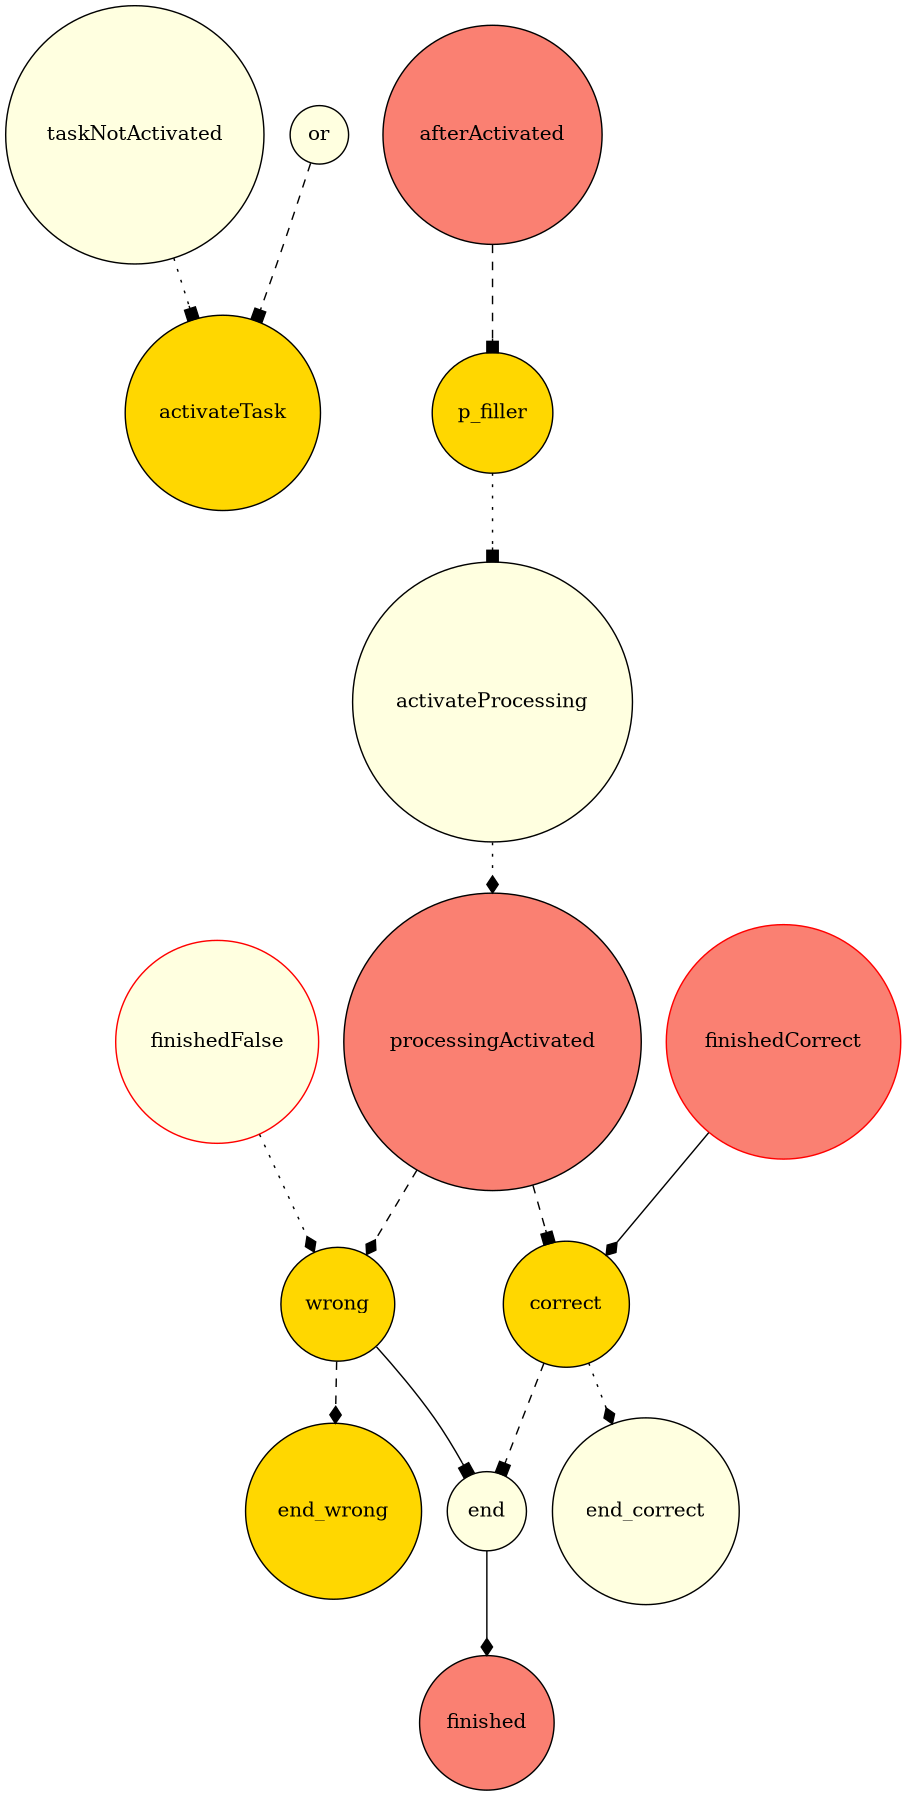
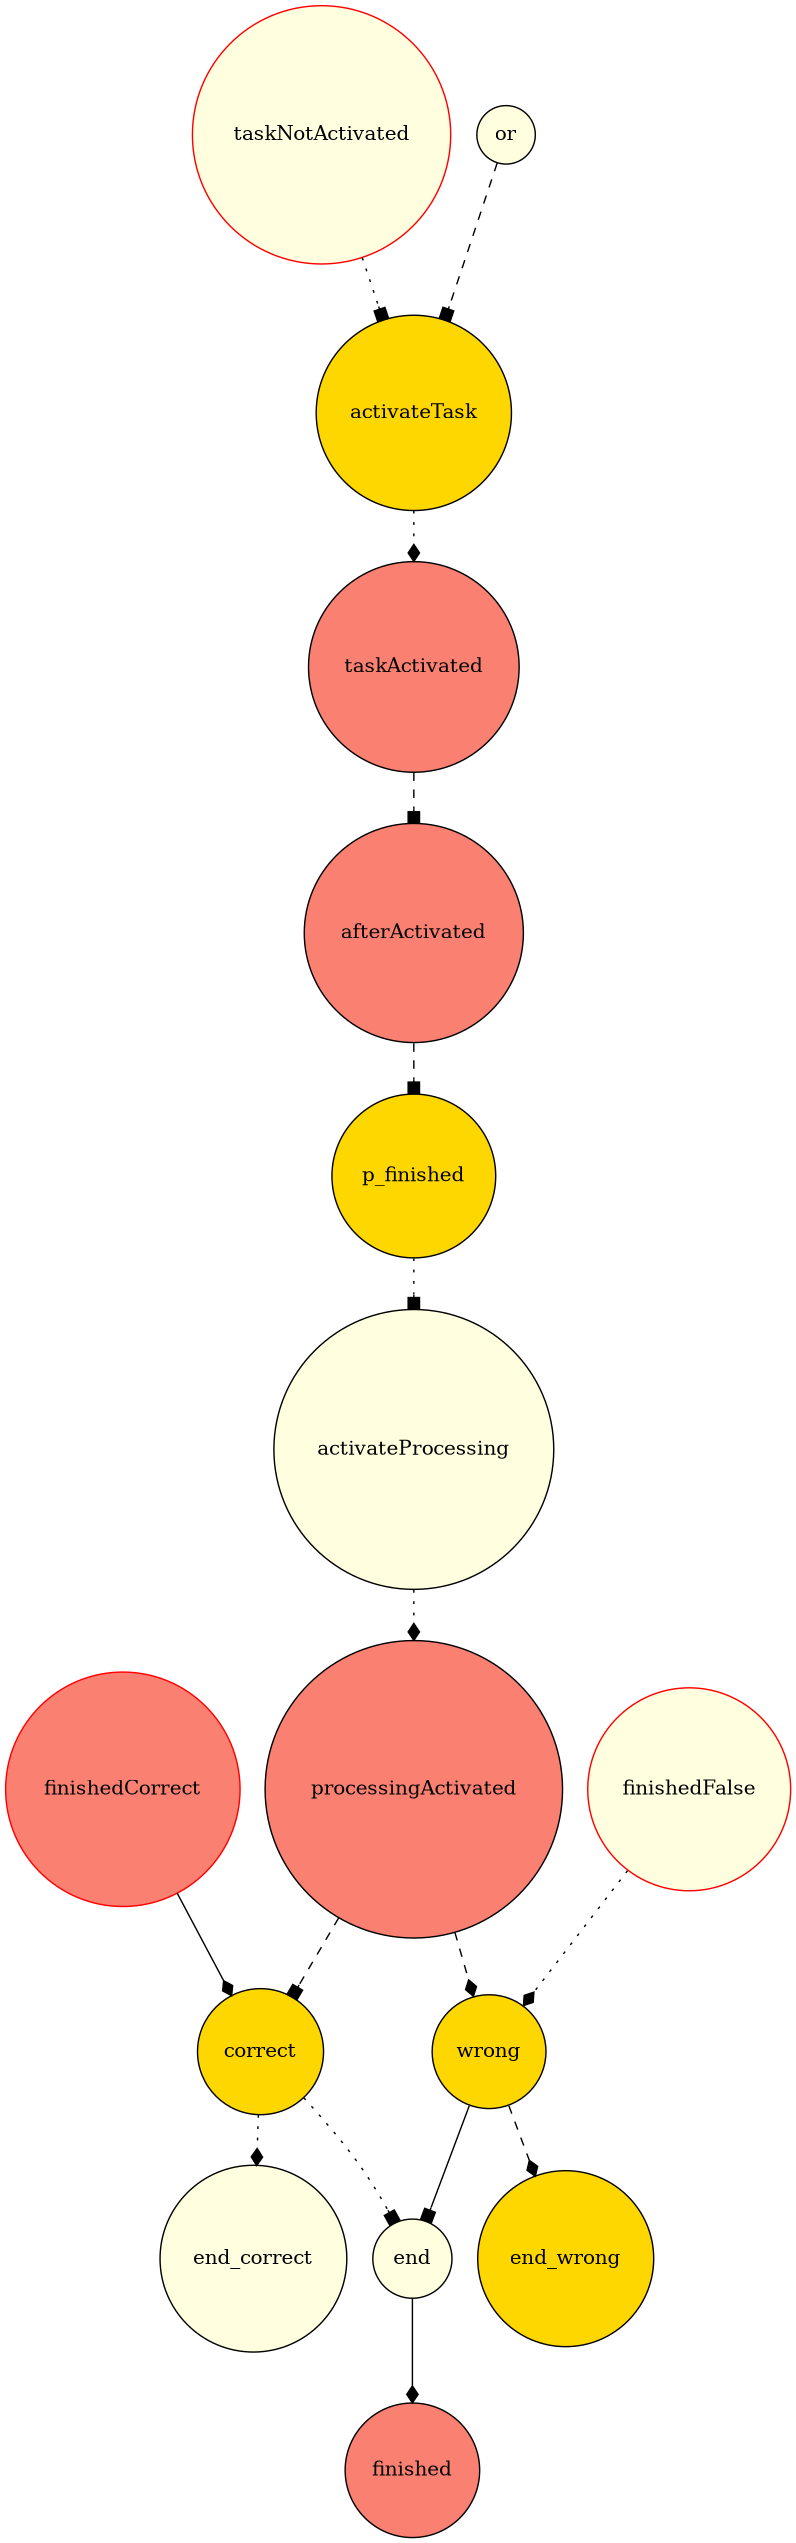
node "taskNotActivated": color black -> red
node "p_filler": label "p_filler" -> "p_finished"
node "taskActivated": added
edge "correct" -> "end": style dashed -> dotted
